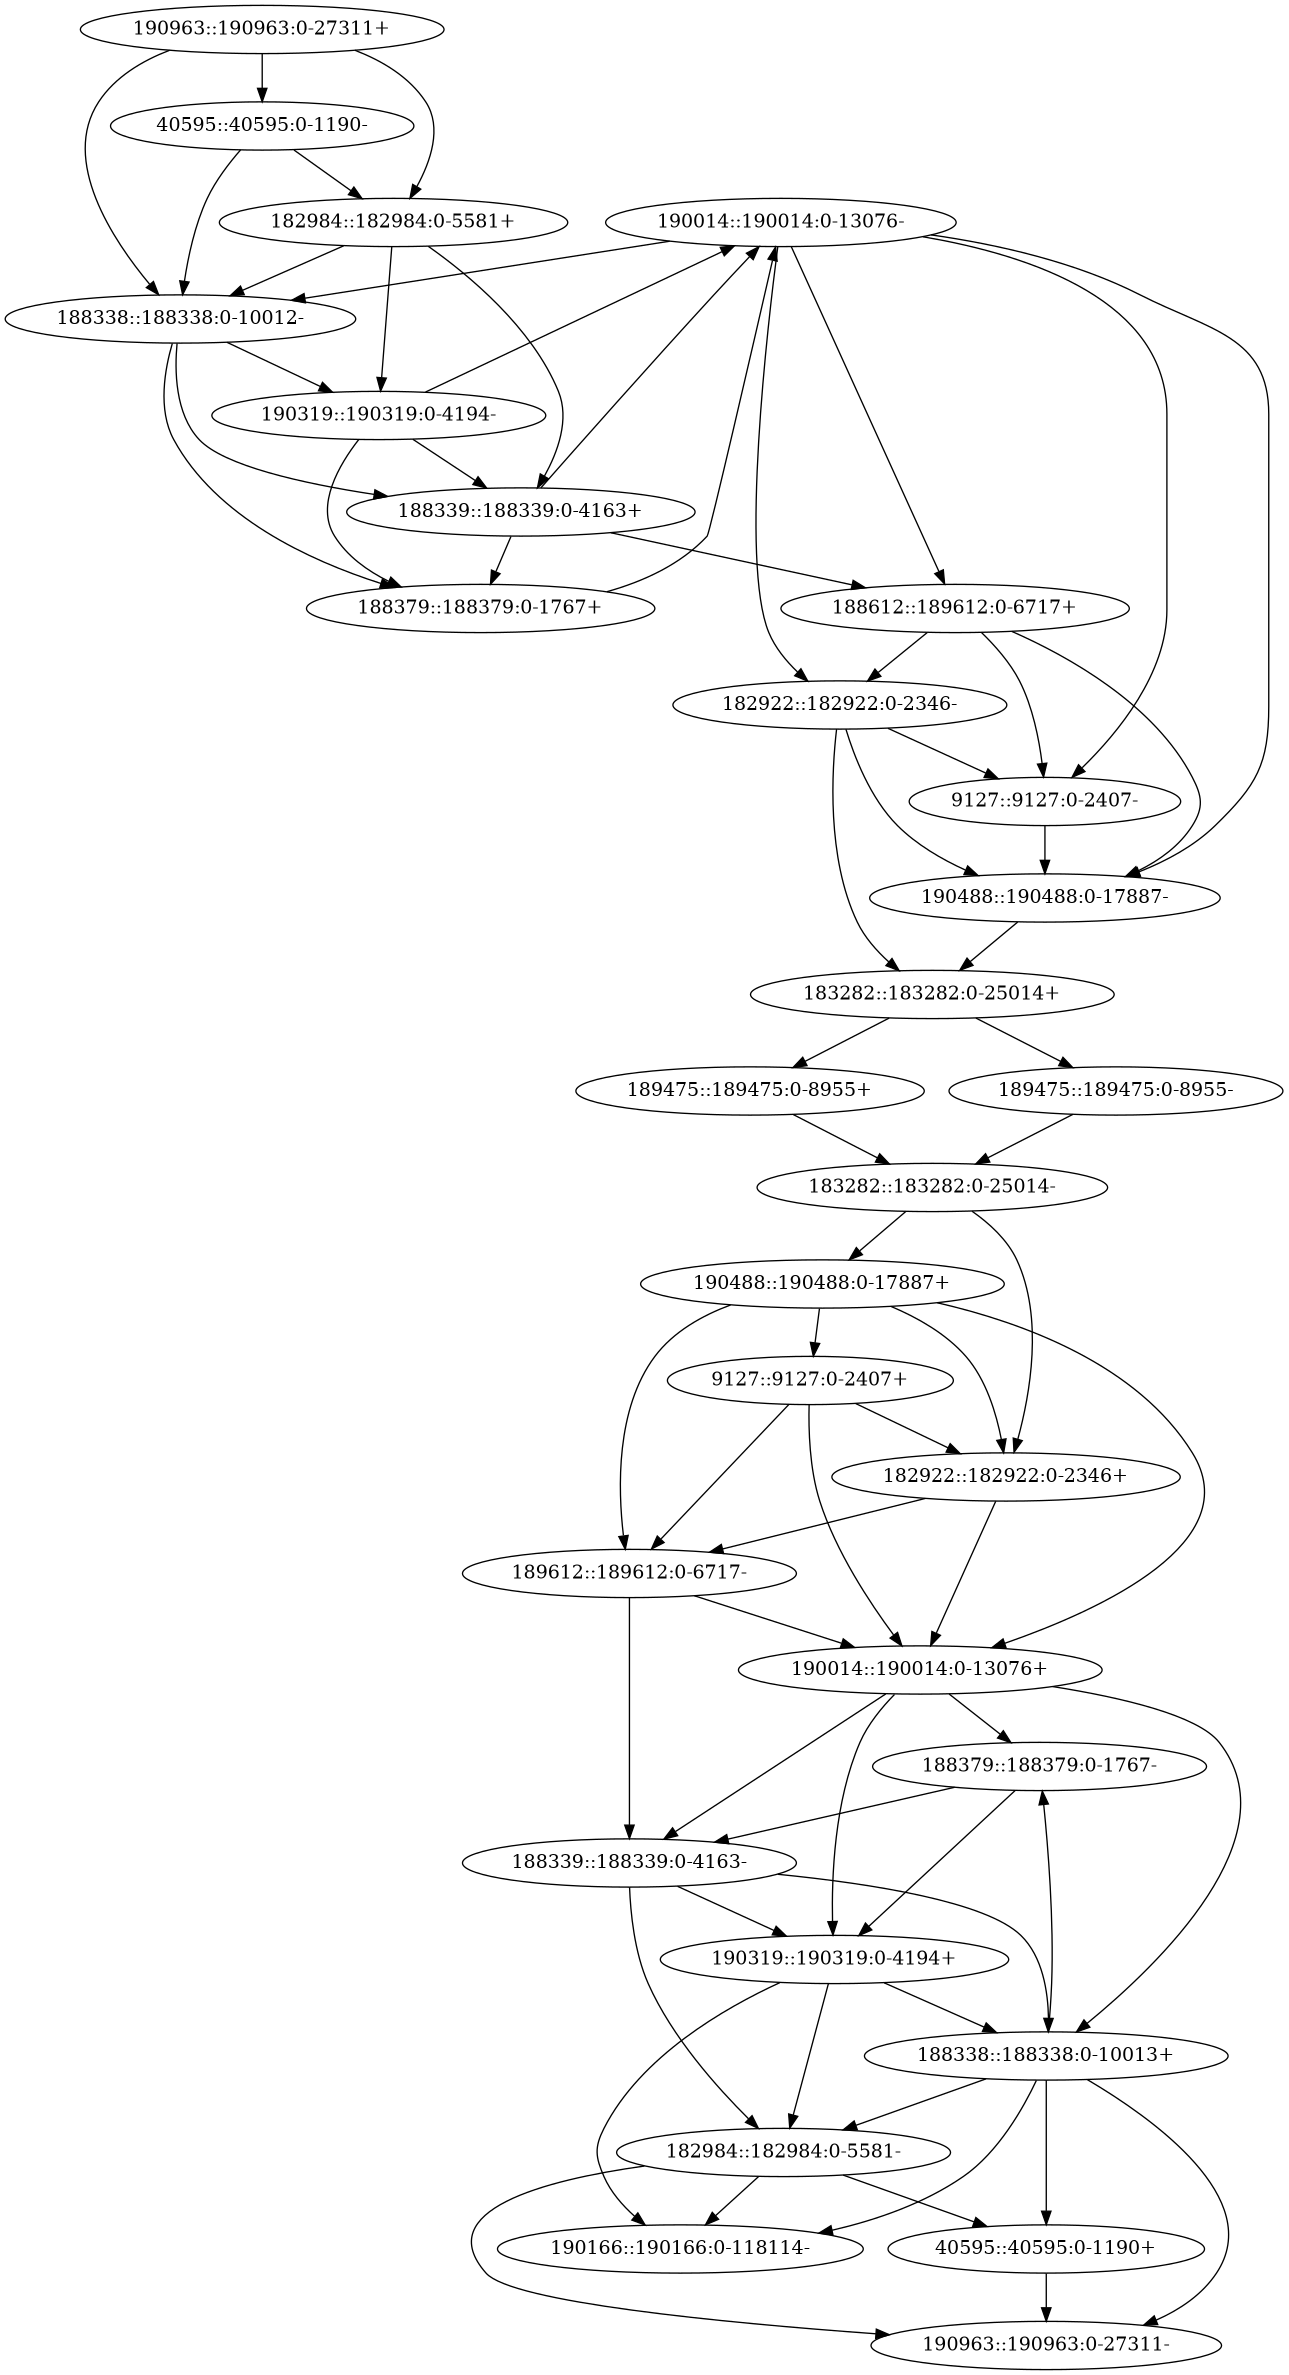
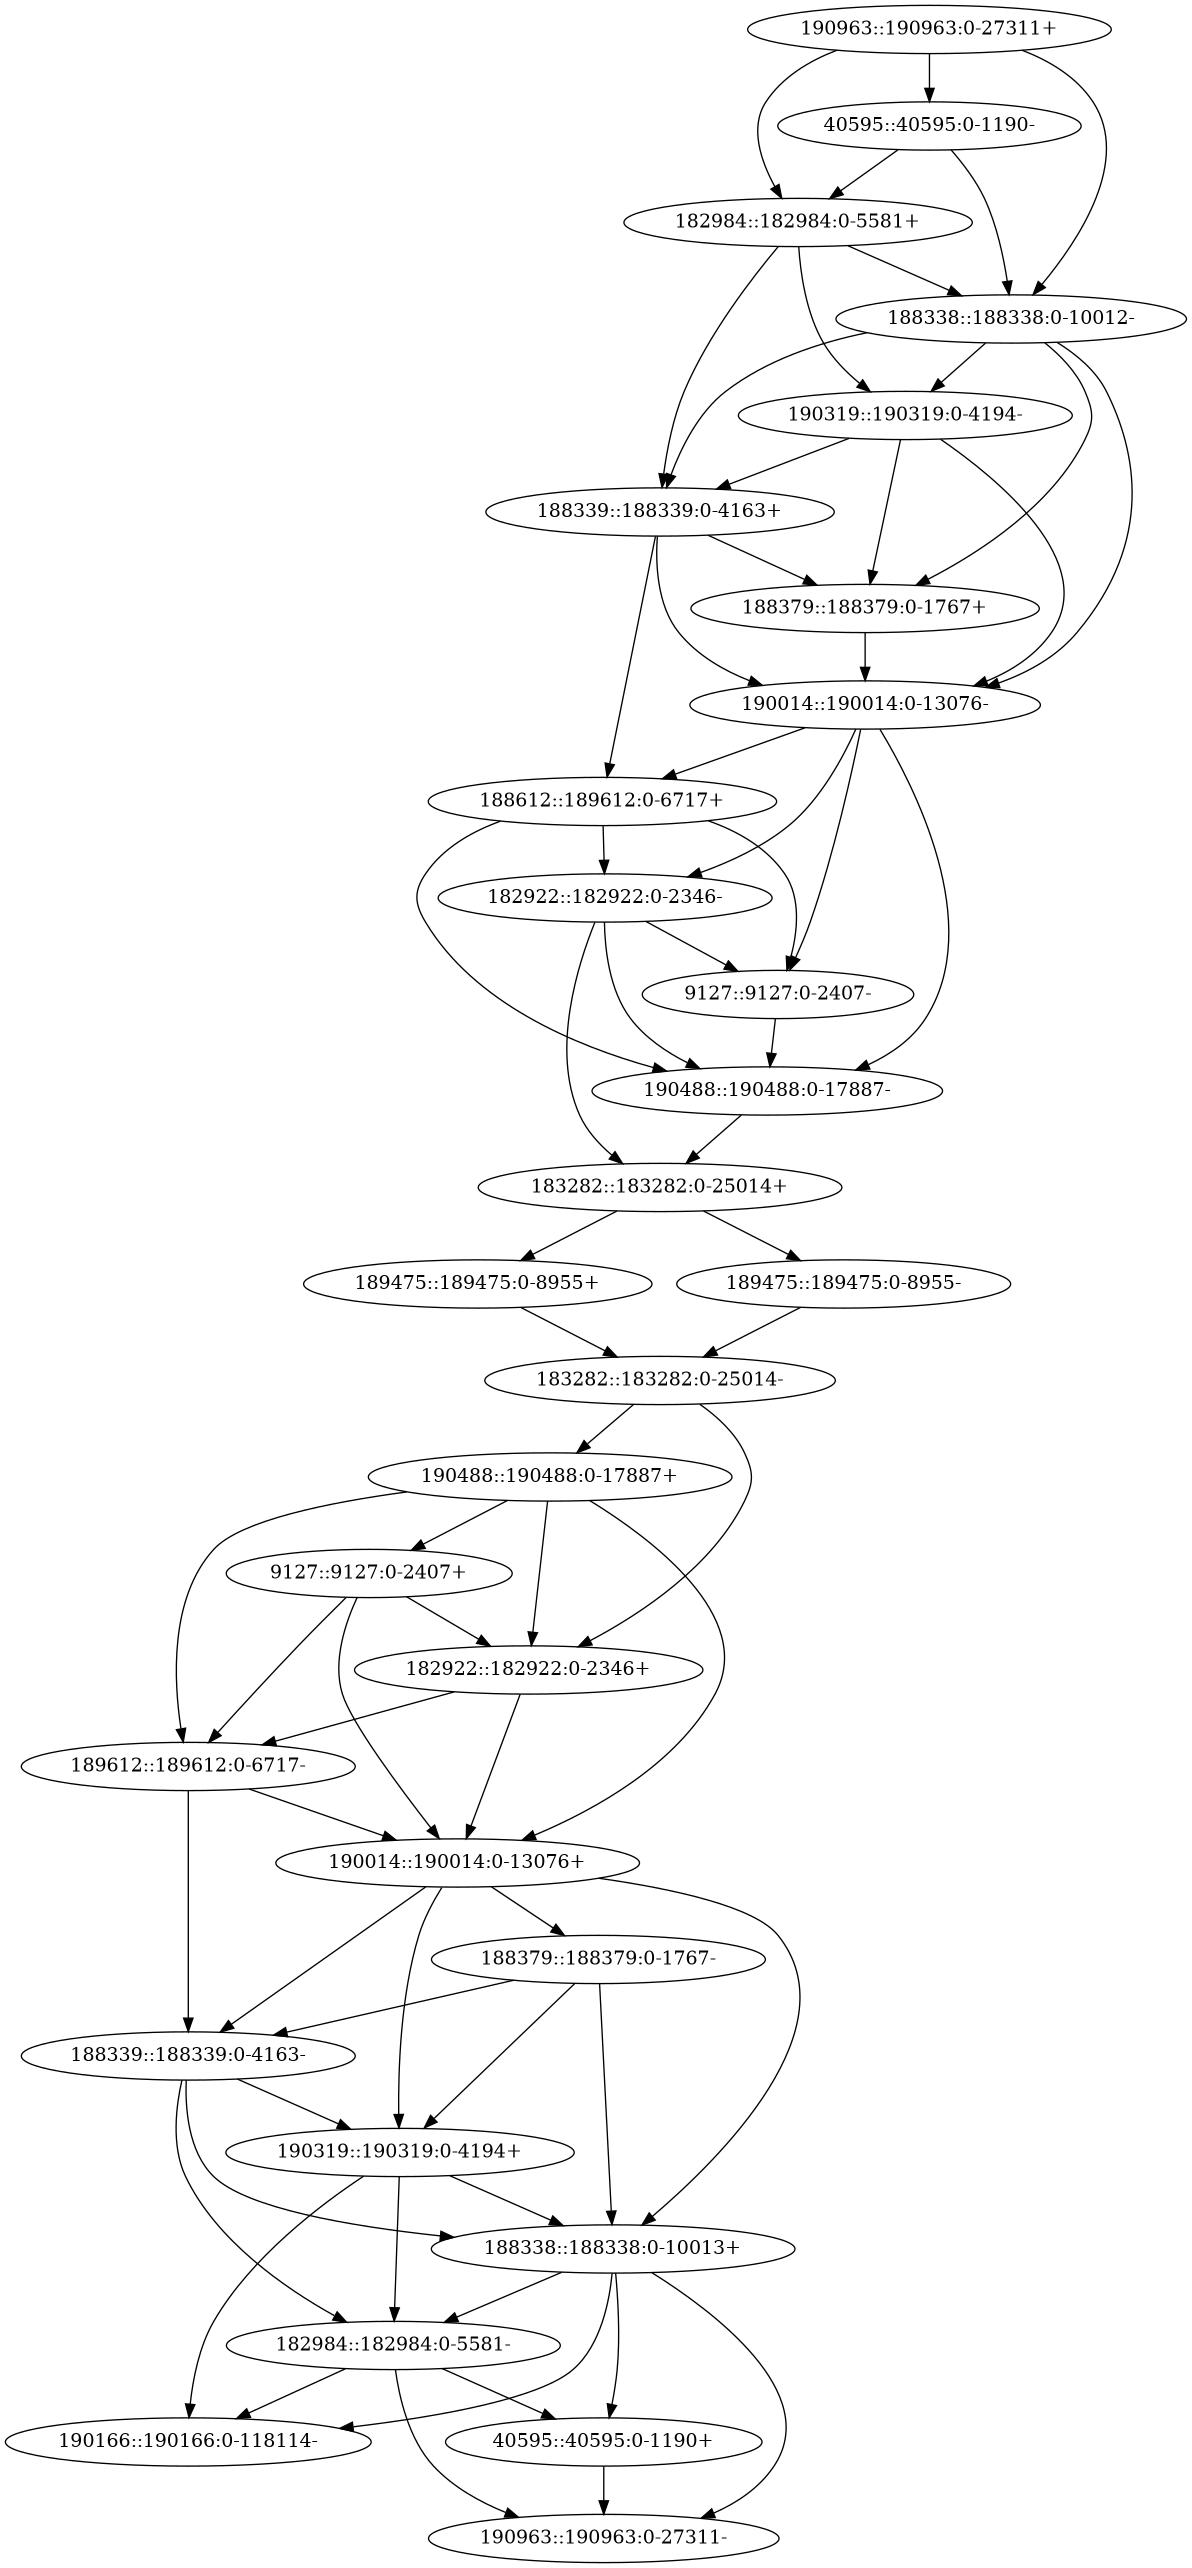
edge "190014::190014:0-13076-" -> "188338::188338:0-10012-": reversed
edge "188338::188338:0-10013+" -> "188379::188379:0-1767-": reversed
